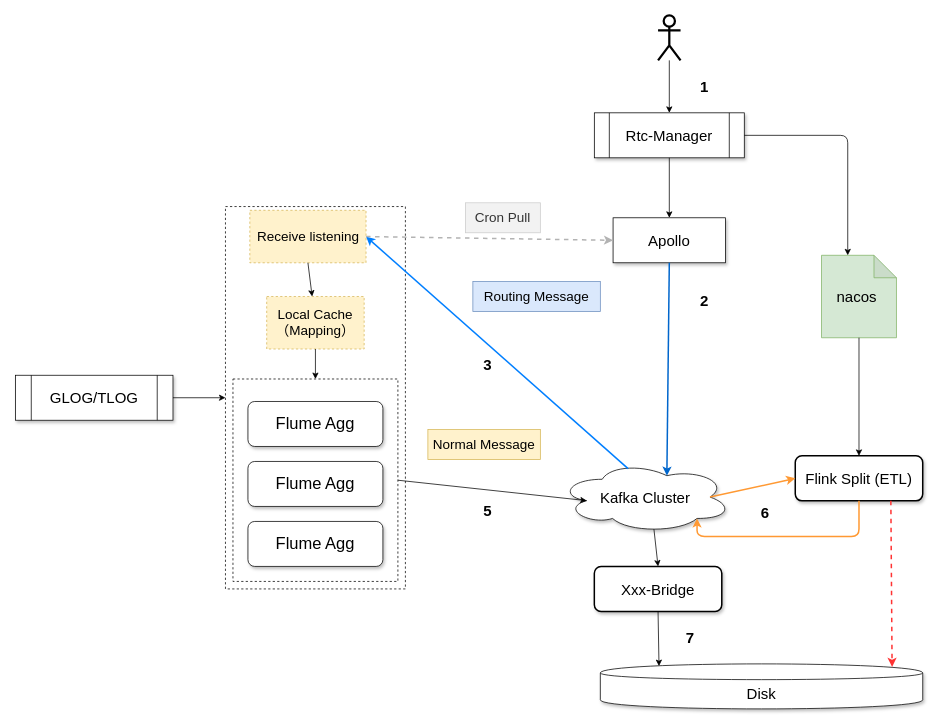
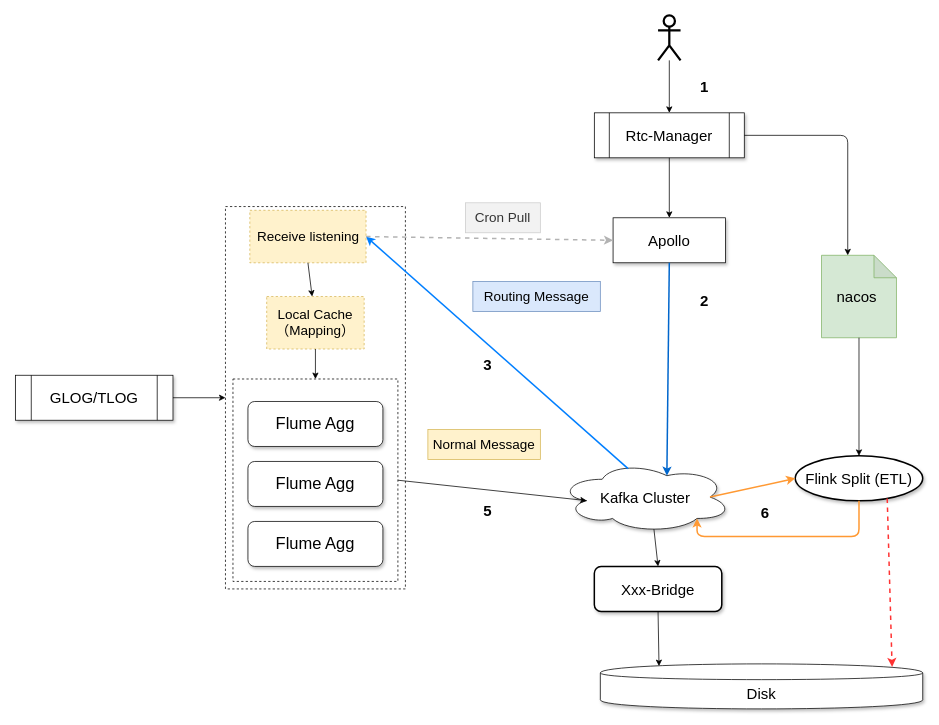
node "Flink Split (ETL)": shape rounded rectangle -> ellipse
node "7": removed
